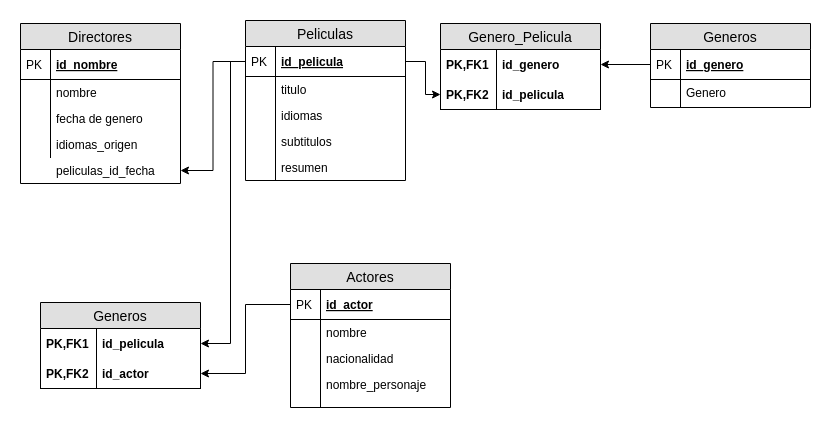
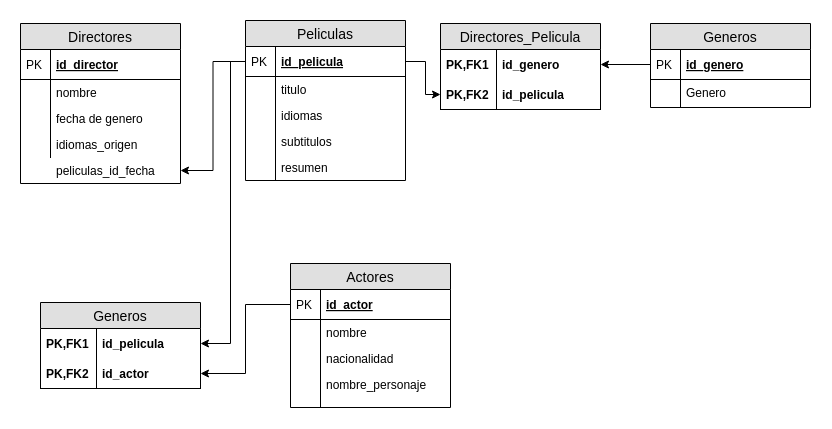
node "Genero_Pelicula": label "Genero_Pelicula" -> "Directores_Pelicula"
node "id_nombre": label "id_nombre" -> "id_director"
